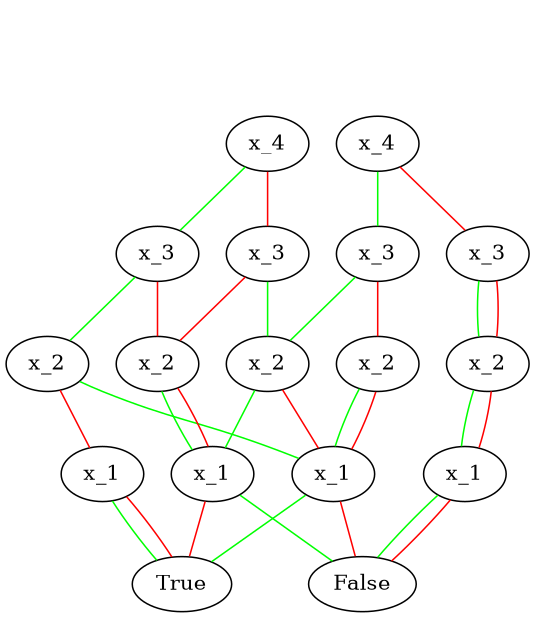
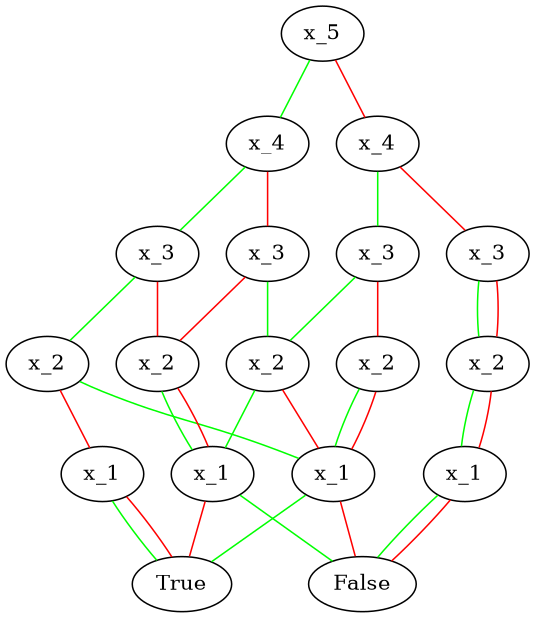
node "x_5": added
